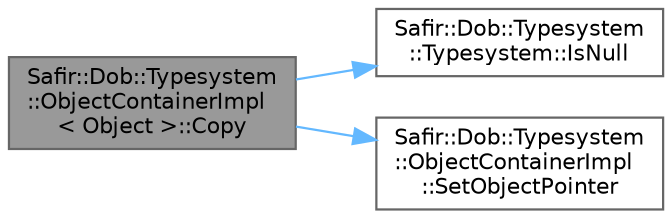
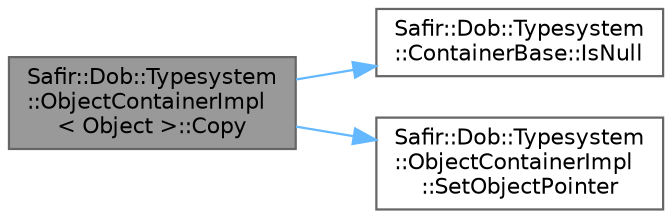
node "Safir::Dob::Typesystem ::Typesystem::IsNull": label "Safir::Dob::Typesystem ::Typesystem::IsNull" -> "Safir::Dob::Typesystem ::ContainerBase::IsNull"
